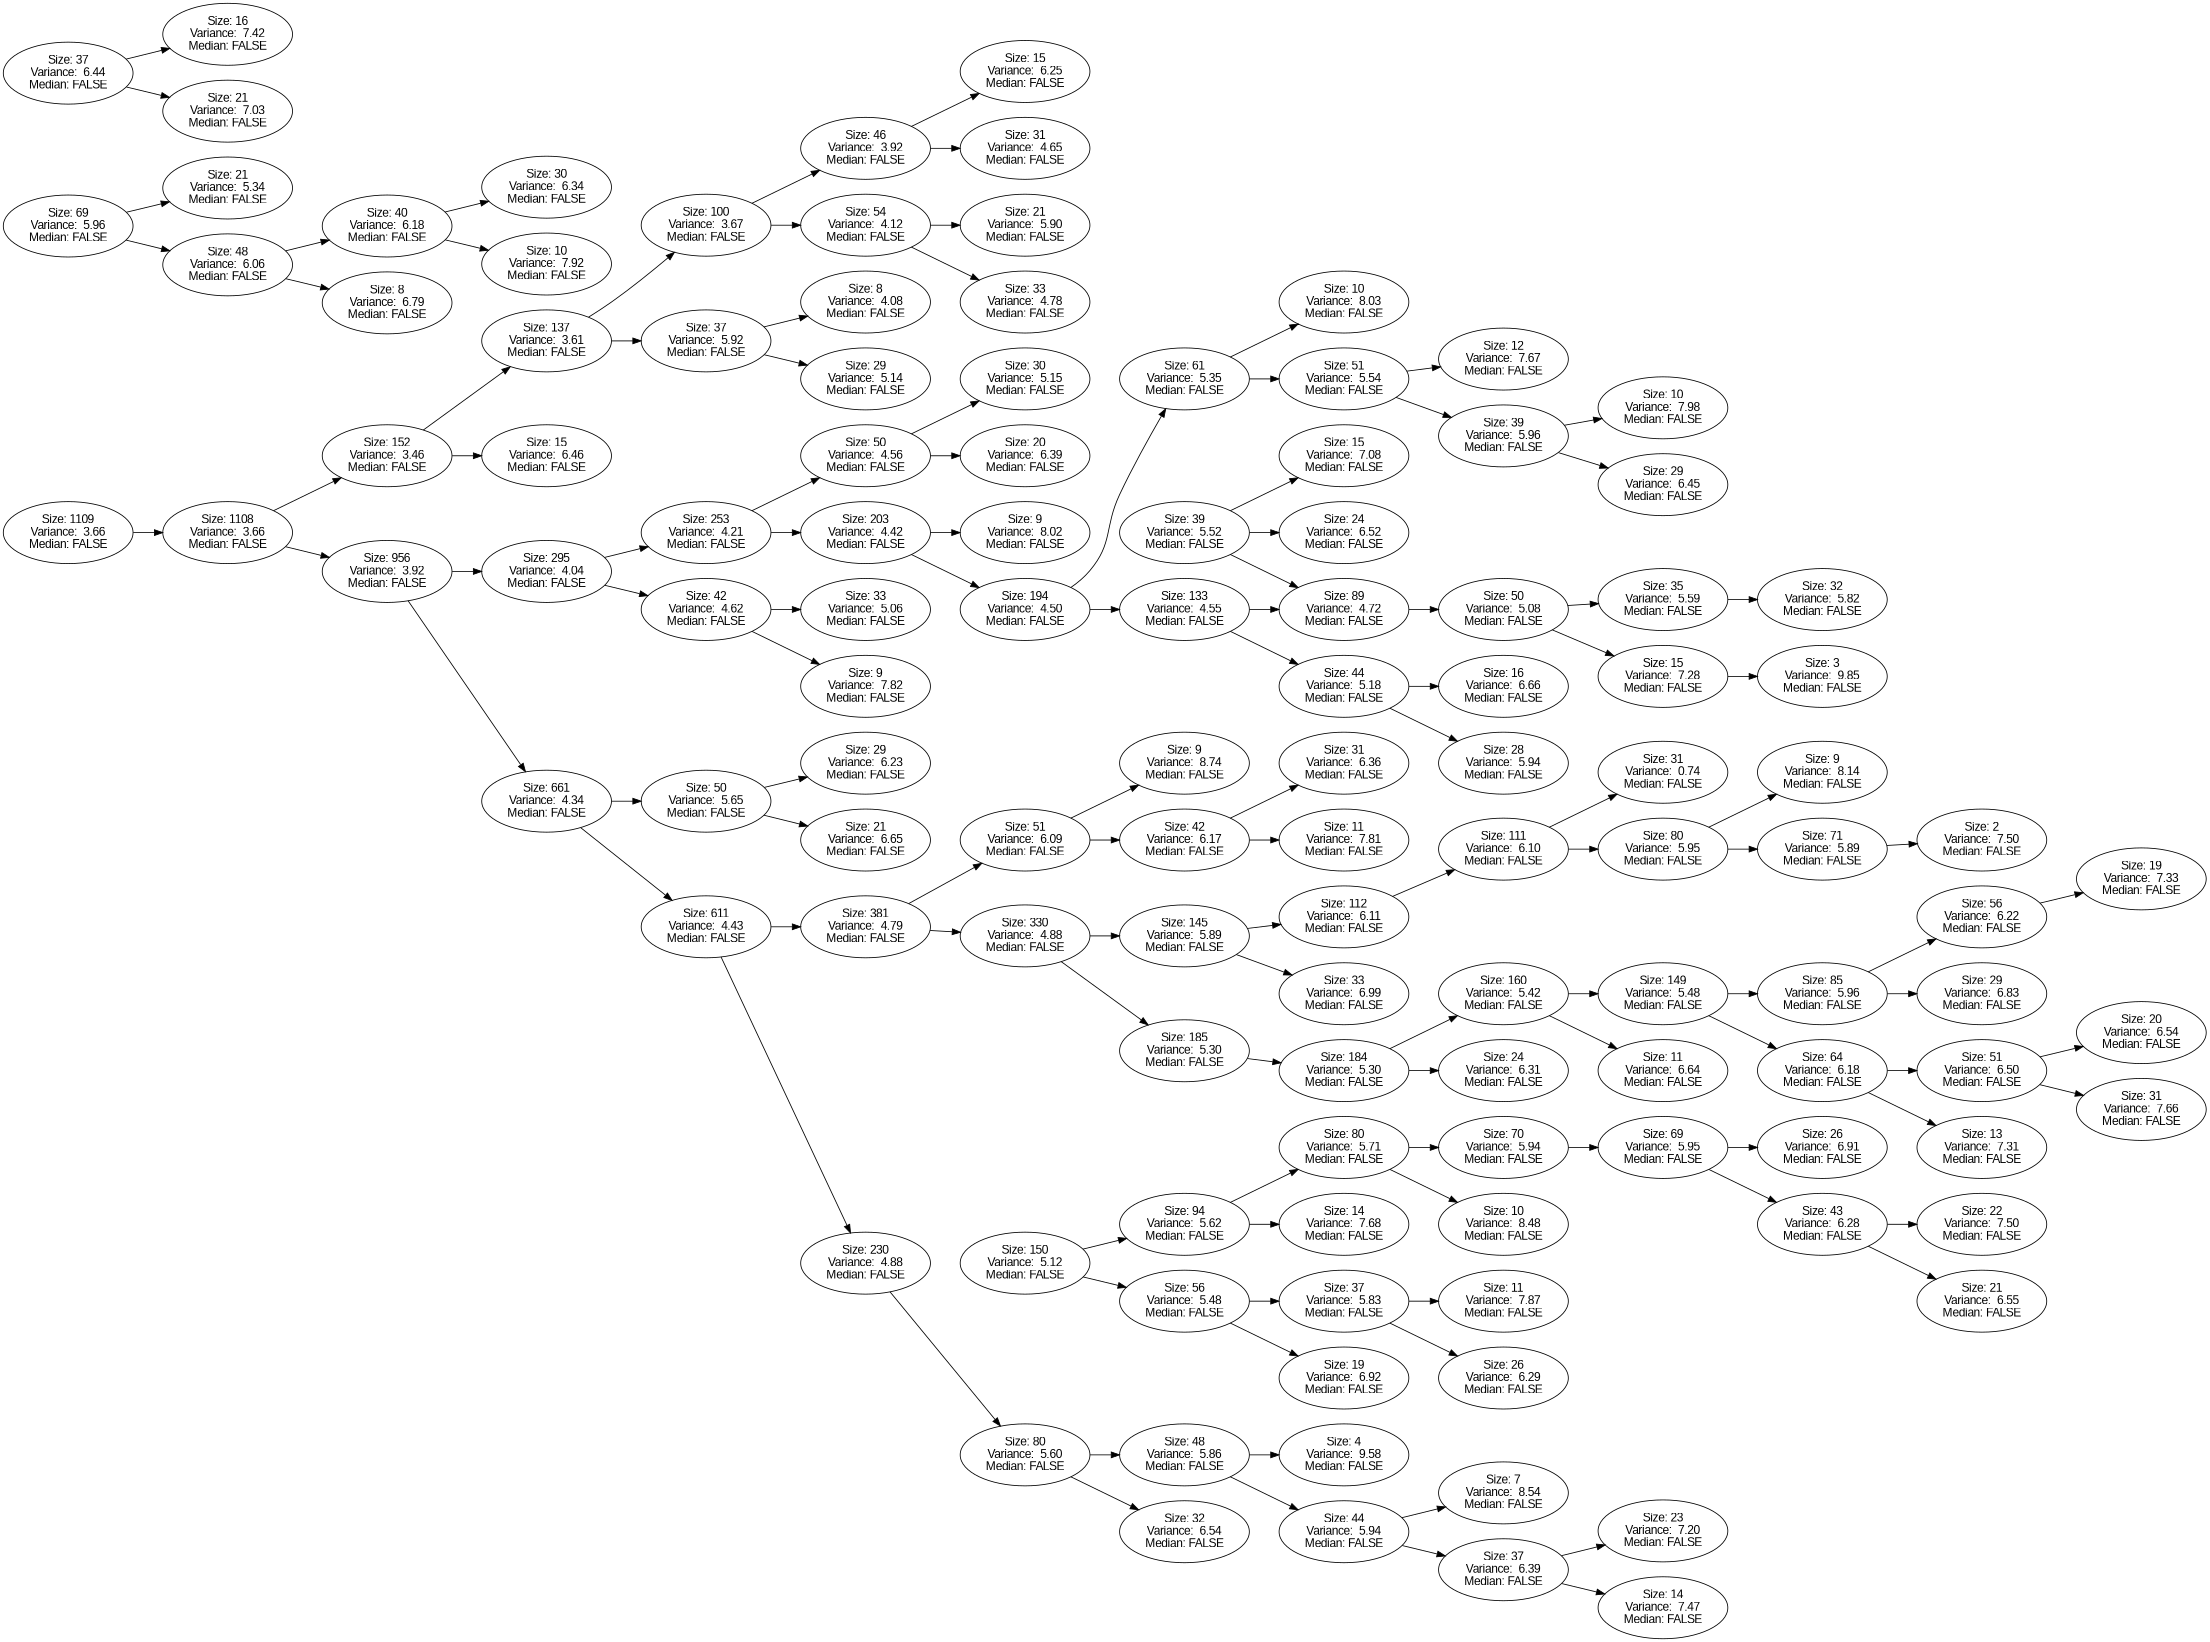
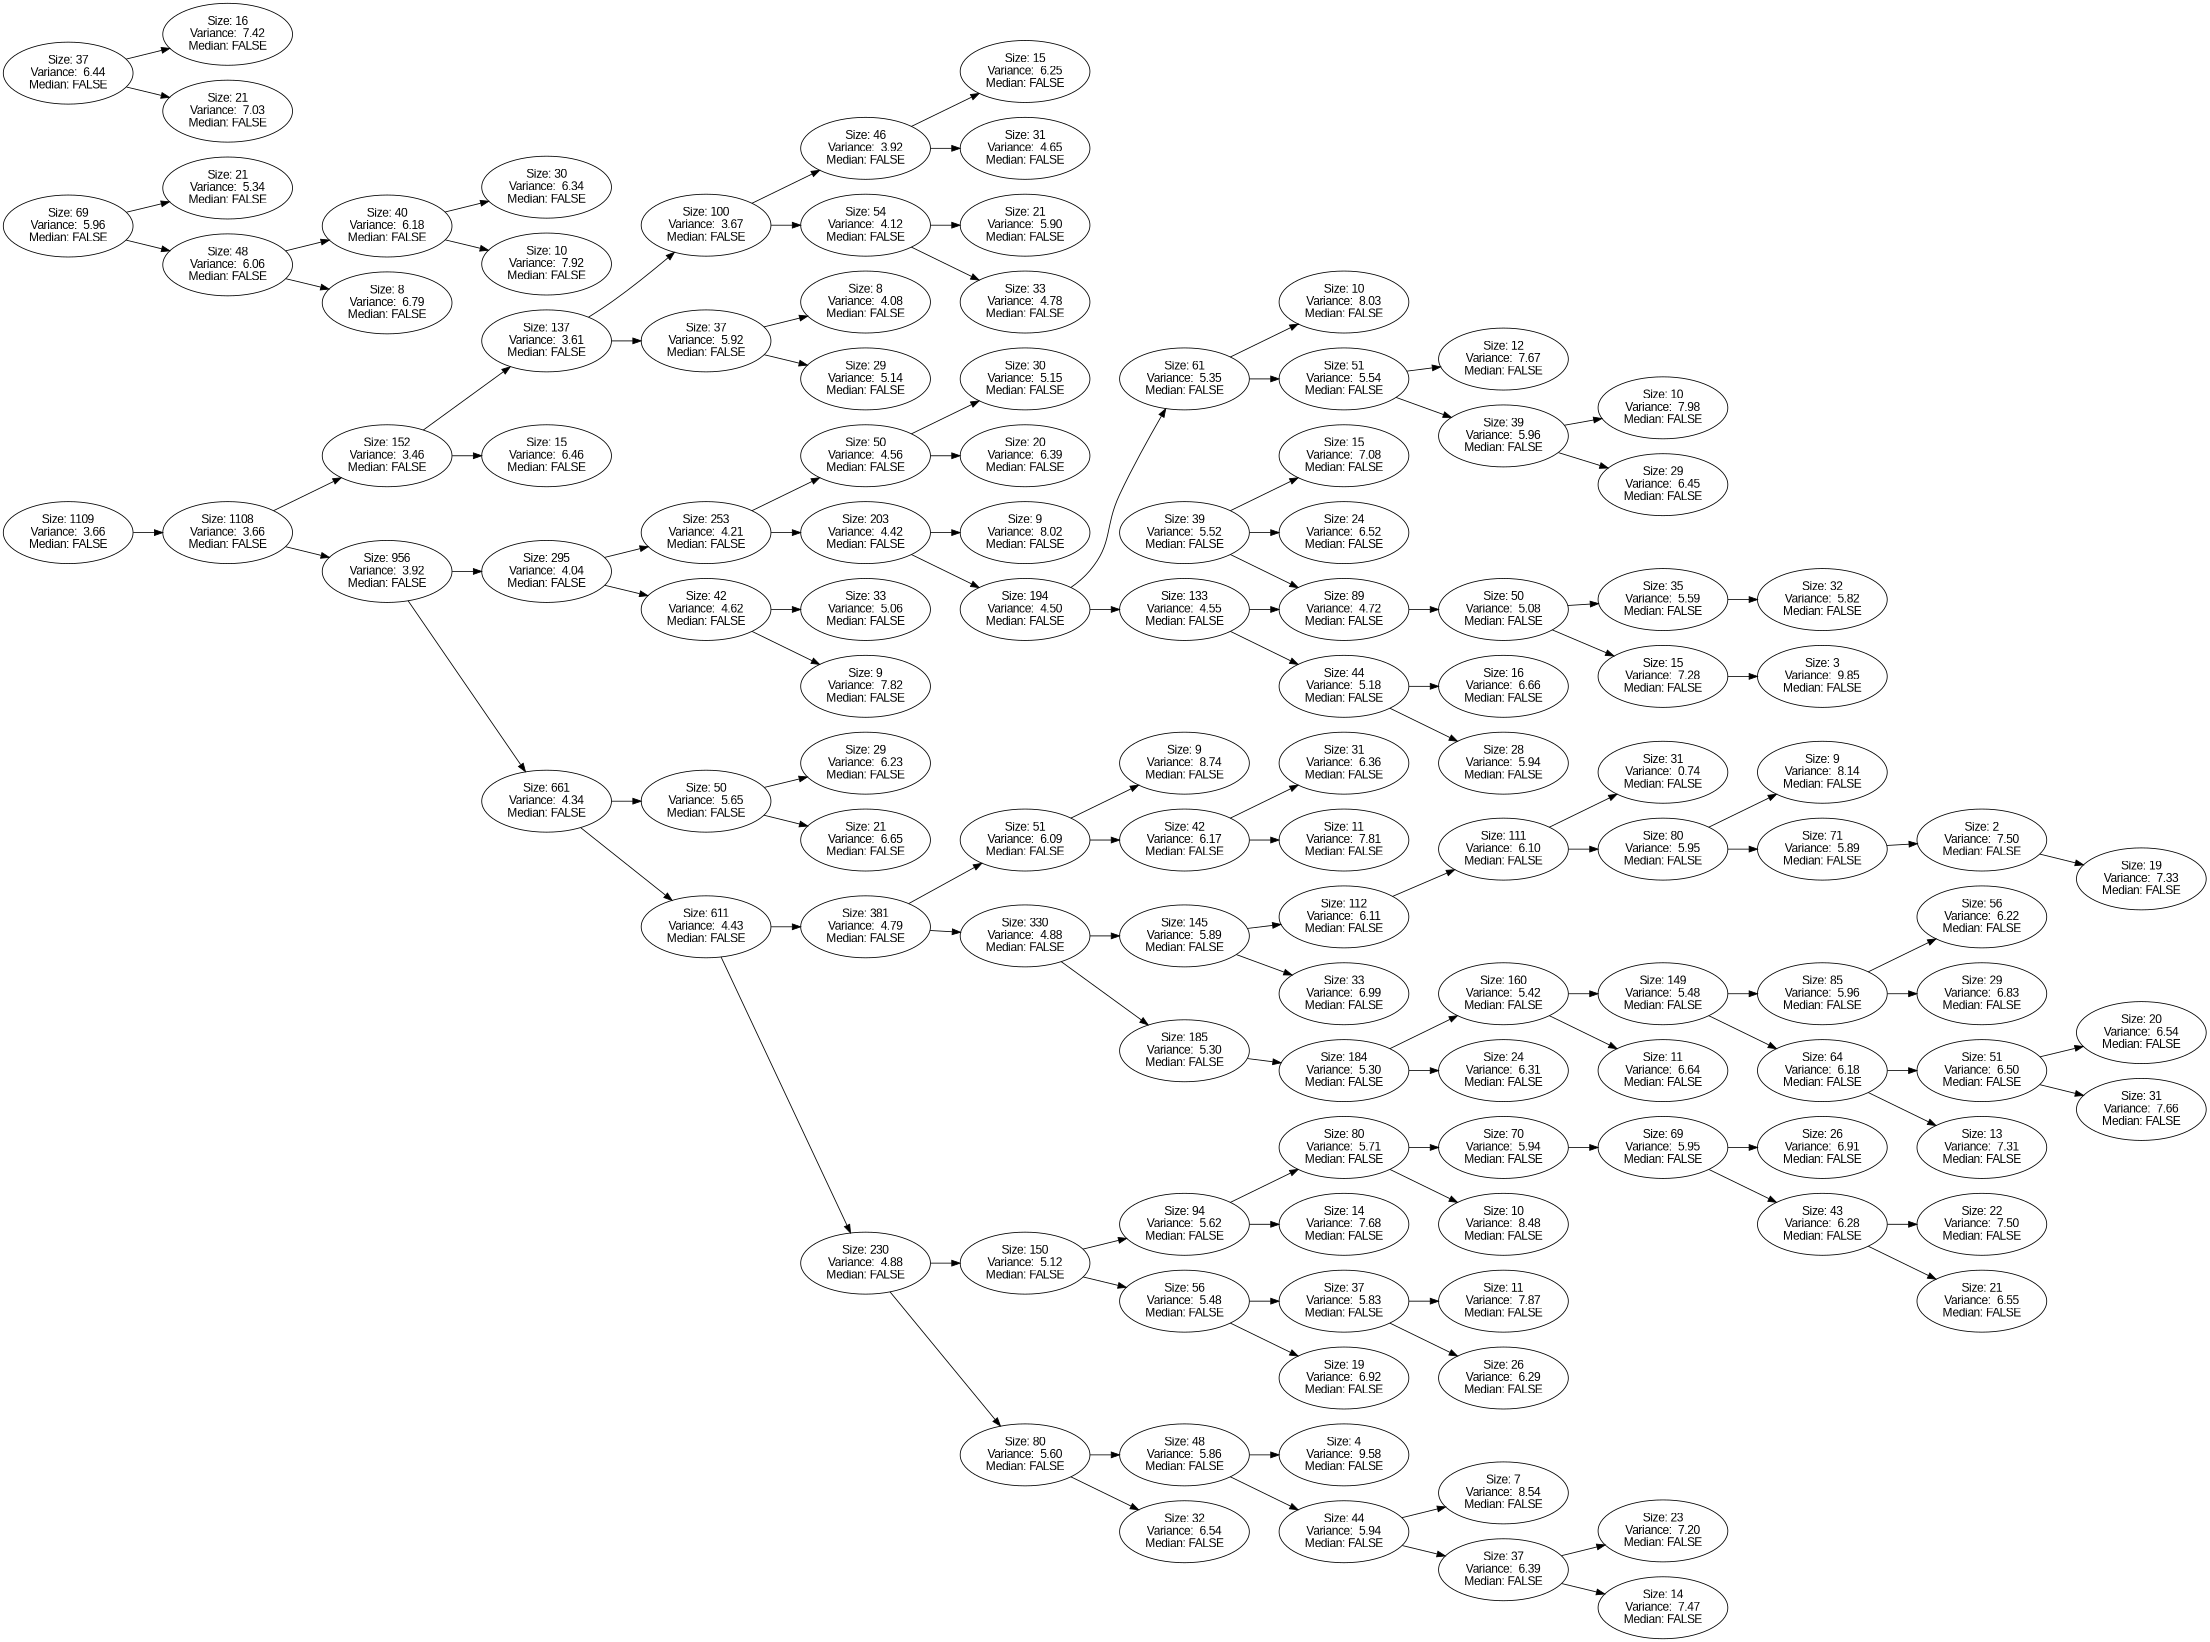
edge "Size: 56 Variance:  6.22 Median: FALSE" -> "Size: 19 Variance:  7.33 Median: FALSE": now "Size: 2 Variance:  7.50 Median: FALSE" -> "Size: 19 Variance:  7.33 Median: FALSE"
edge "Size: 230 Variance:  4.88 Median: FALSE" -> "Size: 150 Variance:  5.12 Median: FALSE": added
